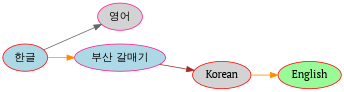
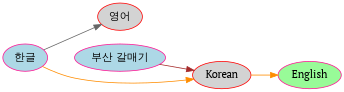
node "영어": color deeppink -> red
node "한글": color red -> deeppink
edge "한글" -> "부산 갈매기": now "한글" -> "Korean"
node "English": color red -> deeppink
